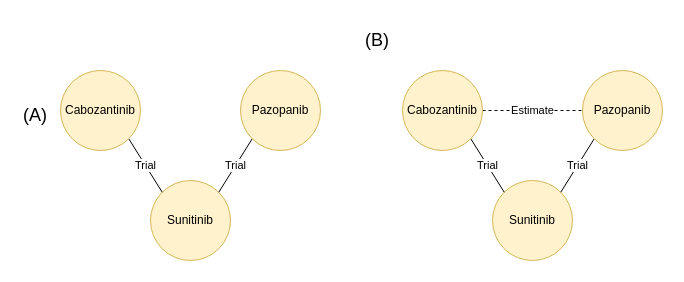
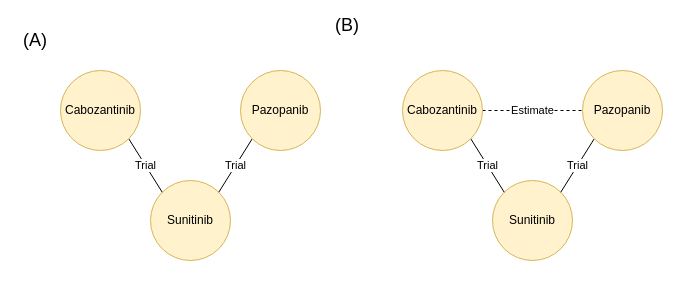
node "(B)": moved (378, 41) -> (348, 26)
node "(A)": moved (36, 116) -> (36, 41)
